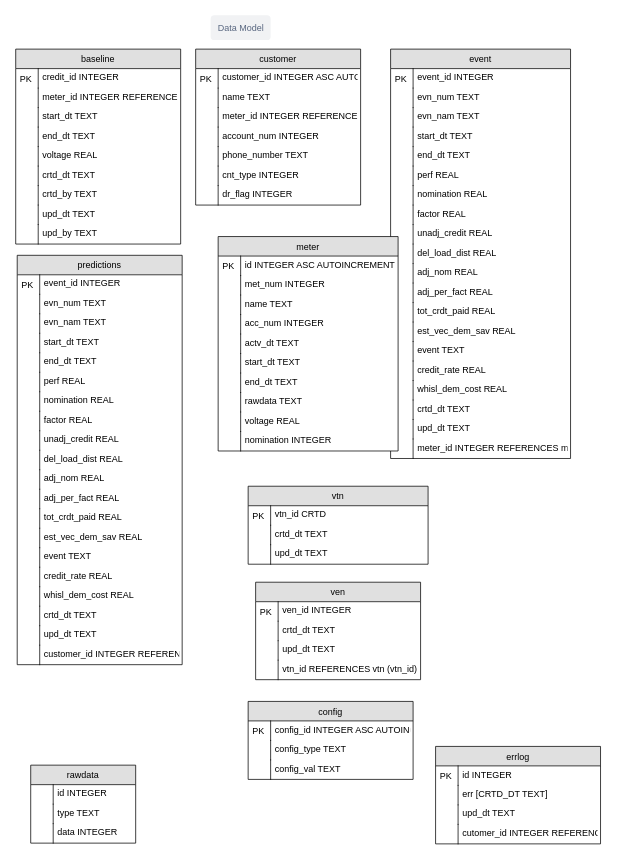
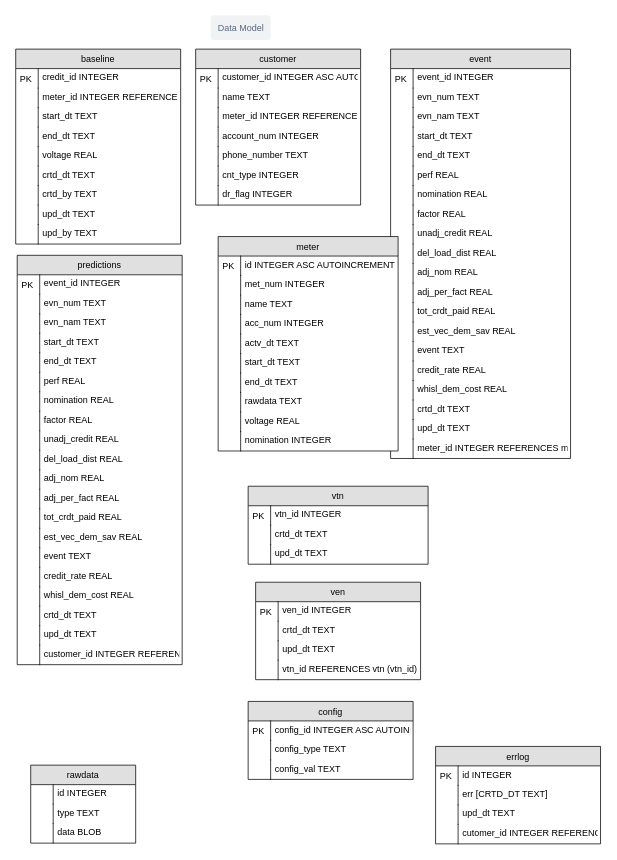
node "vtn_id CRTD": label "vtn_id CRTD" -> "vtn_id INTEGER"
node "data INTEGER": label "data INTEGER" -> "data BLOB"
